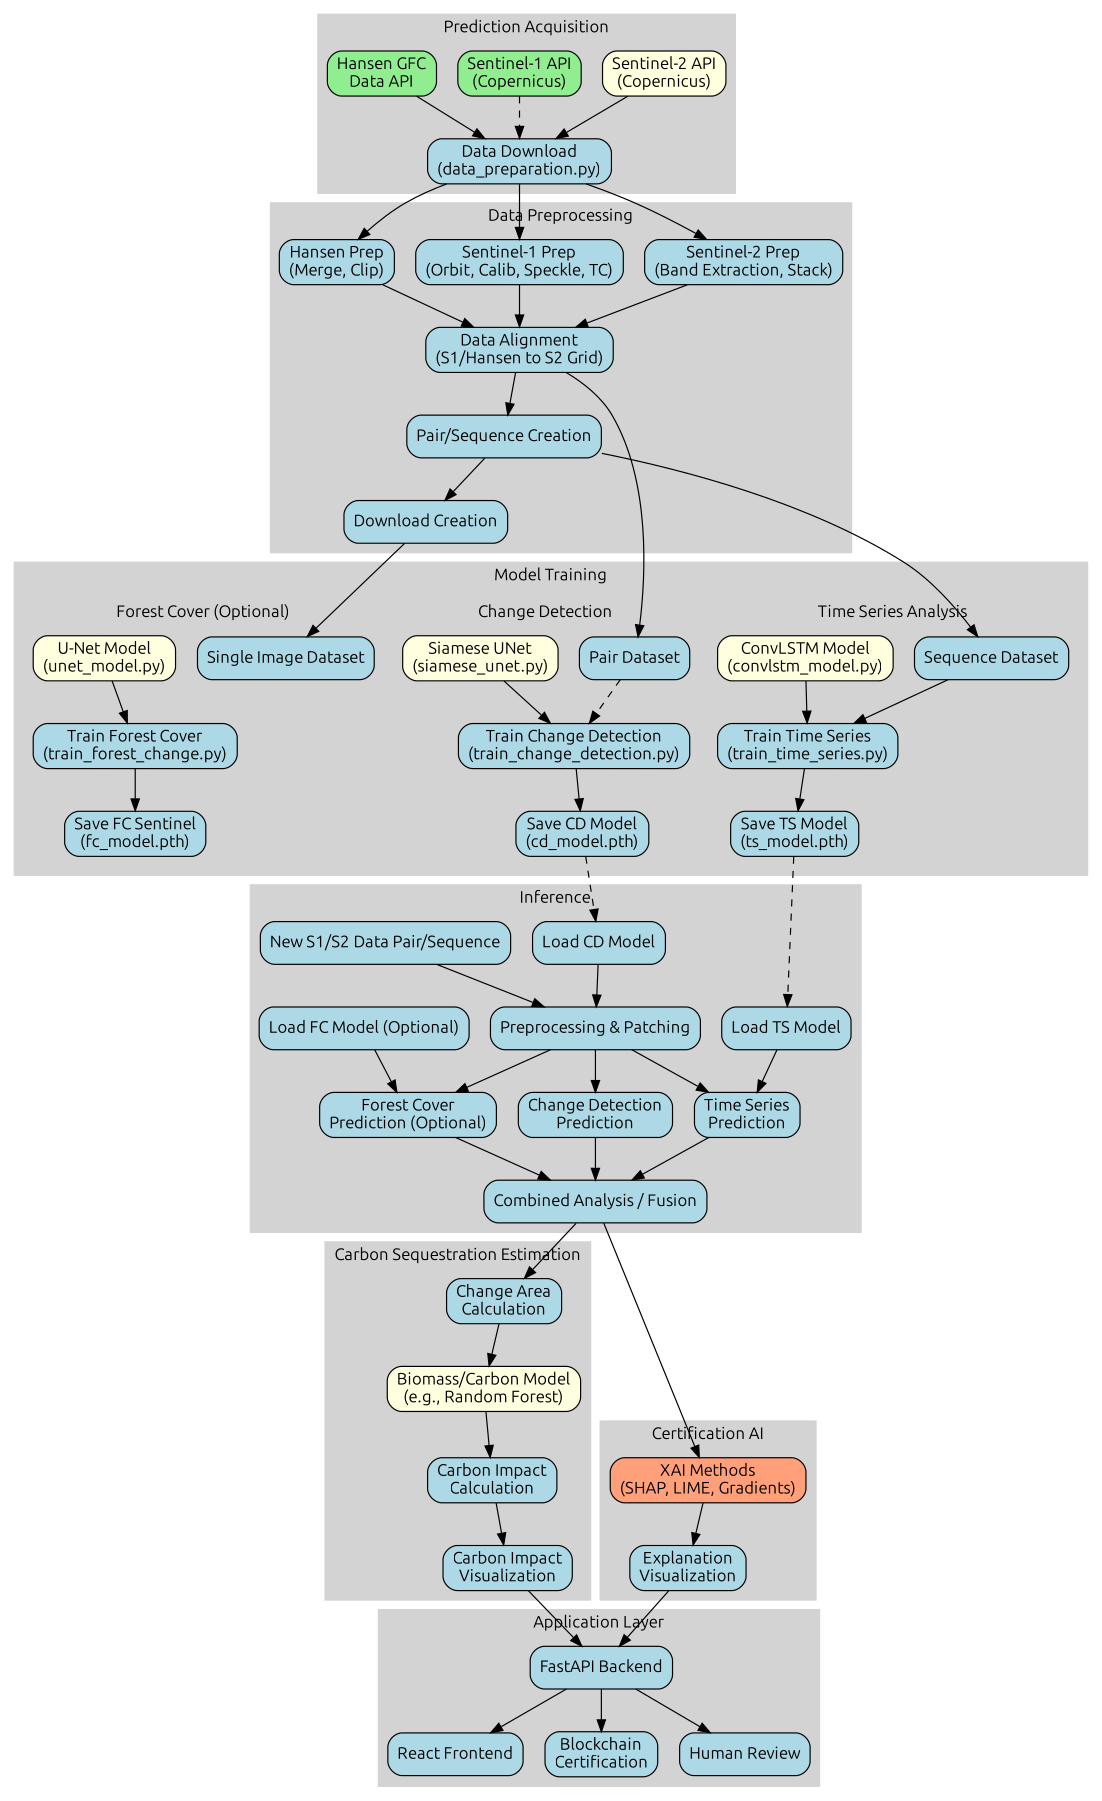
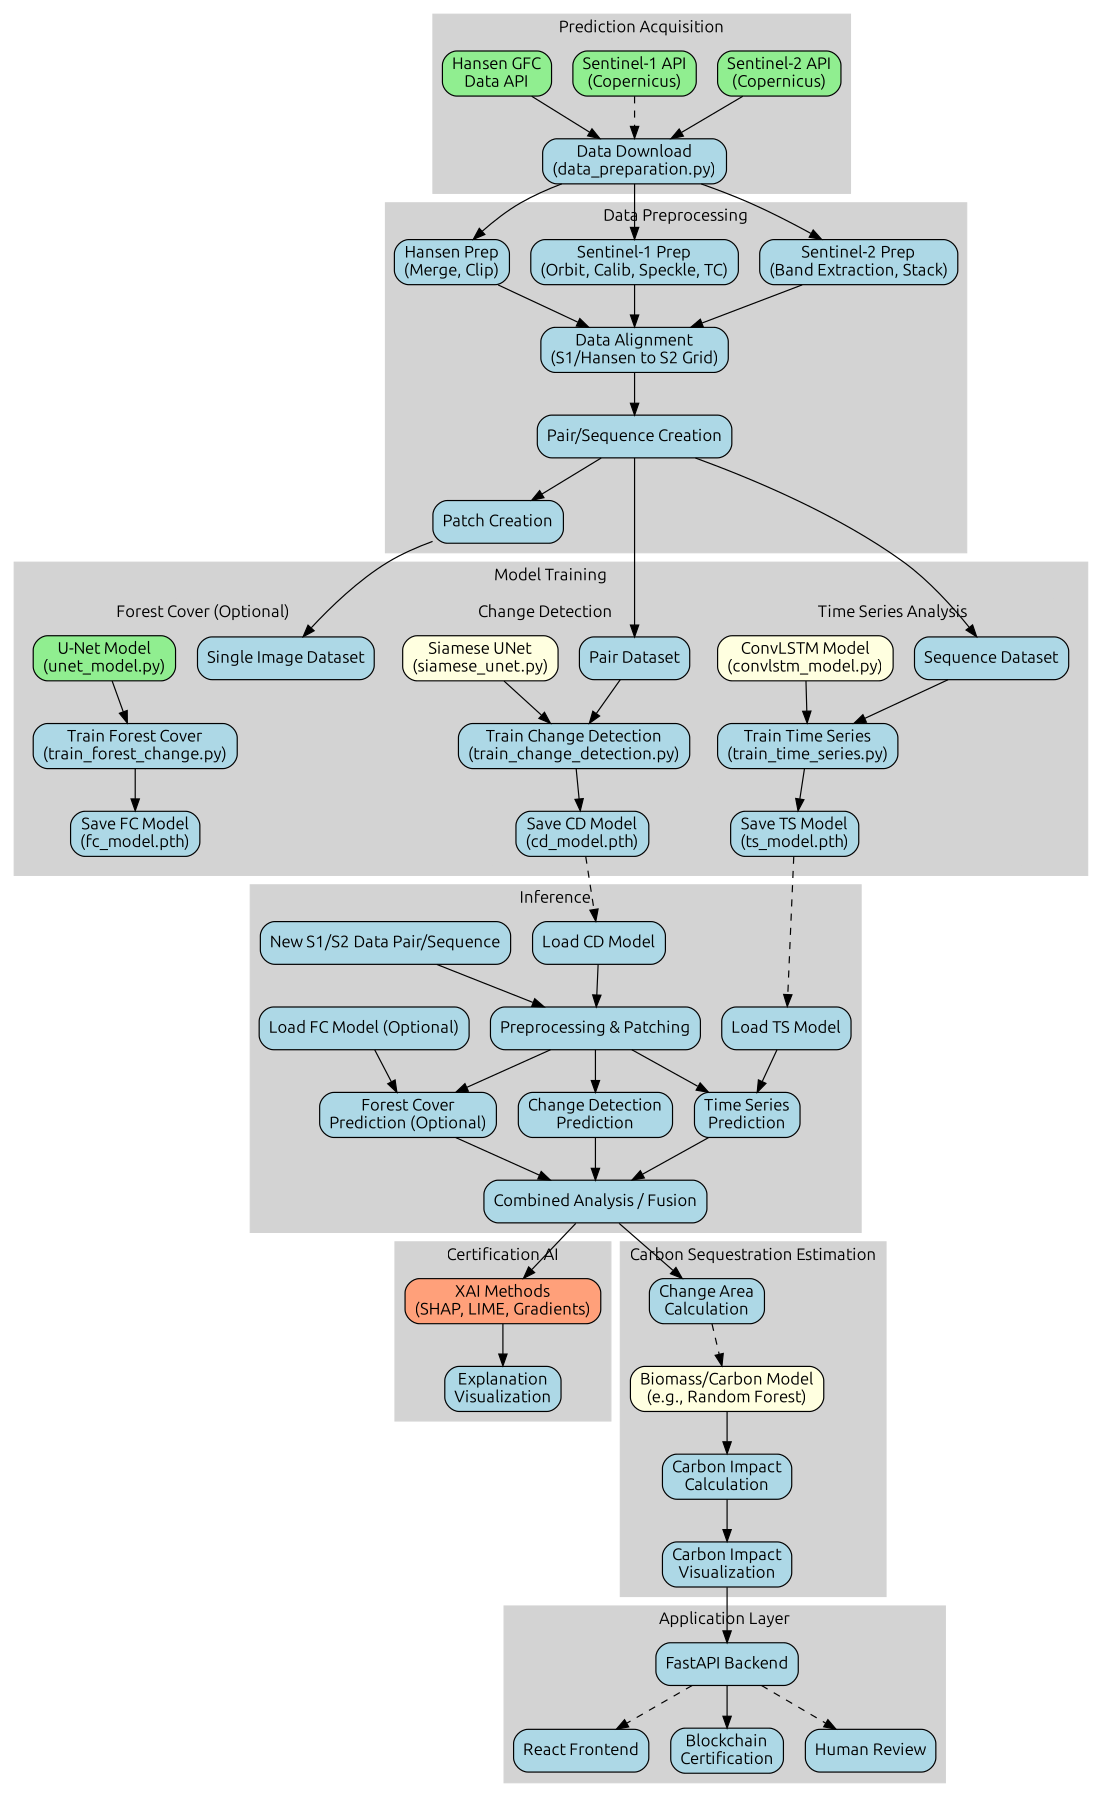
node "Sentinel-2 API (Copernicus)": fillcolor lightyellow -> lightgreen
edge "Data Alignment (S1/Hansen to S2 Grid)" -> "Pair Dataset": now "Pair/Sequence Creation" -> "Pair Dataset"
node "Download Creation": label "Download Creation" -> "Patch Creation"
node "U-Net Model (unet_model.py)": fillcolor lightyellow -> lightgreen
edge "Pair Dataset" -> "Train Change Detection (train_change_detection.py)": style dashed -> solid
node "Save FC Sentinel (fc_model.pth)": label "Save FC Sentinel (fc_model.pth)" -> "Save FC Model (fc_model.pth)"
edge "Change Area Calculation" -> "Biomass/Carbon Model (e.g., Random Forest)": style solid -> dashed
edge "Explanation Visualization" -> "FastAPI Backend": removed
edge "FastAPI Backend" -> "React Frontend": style solid -> dashed
edge "FastAPI Backend" -> "Human Review": style solid -> dashed
